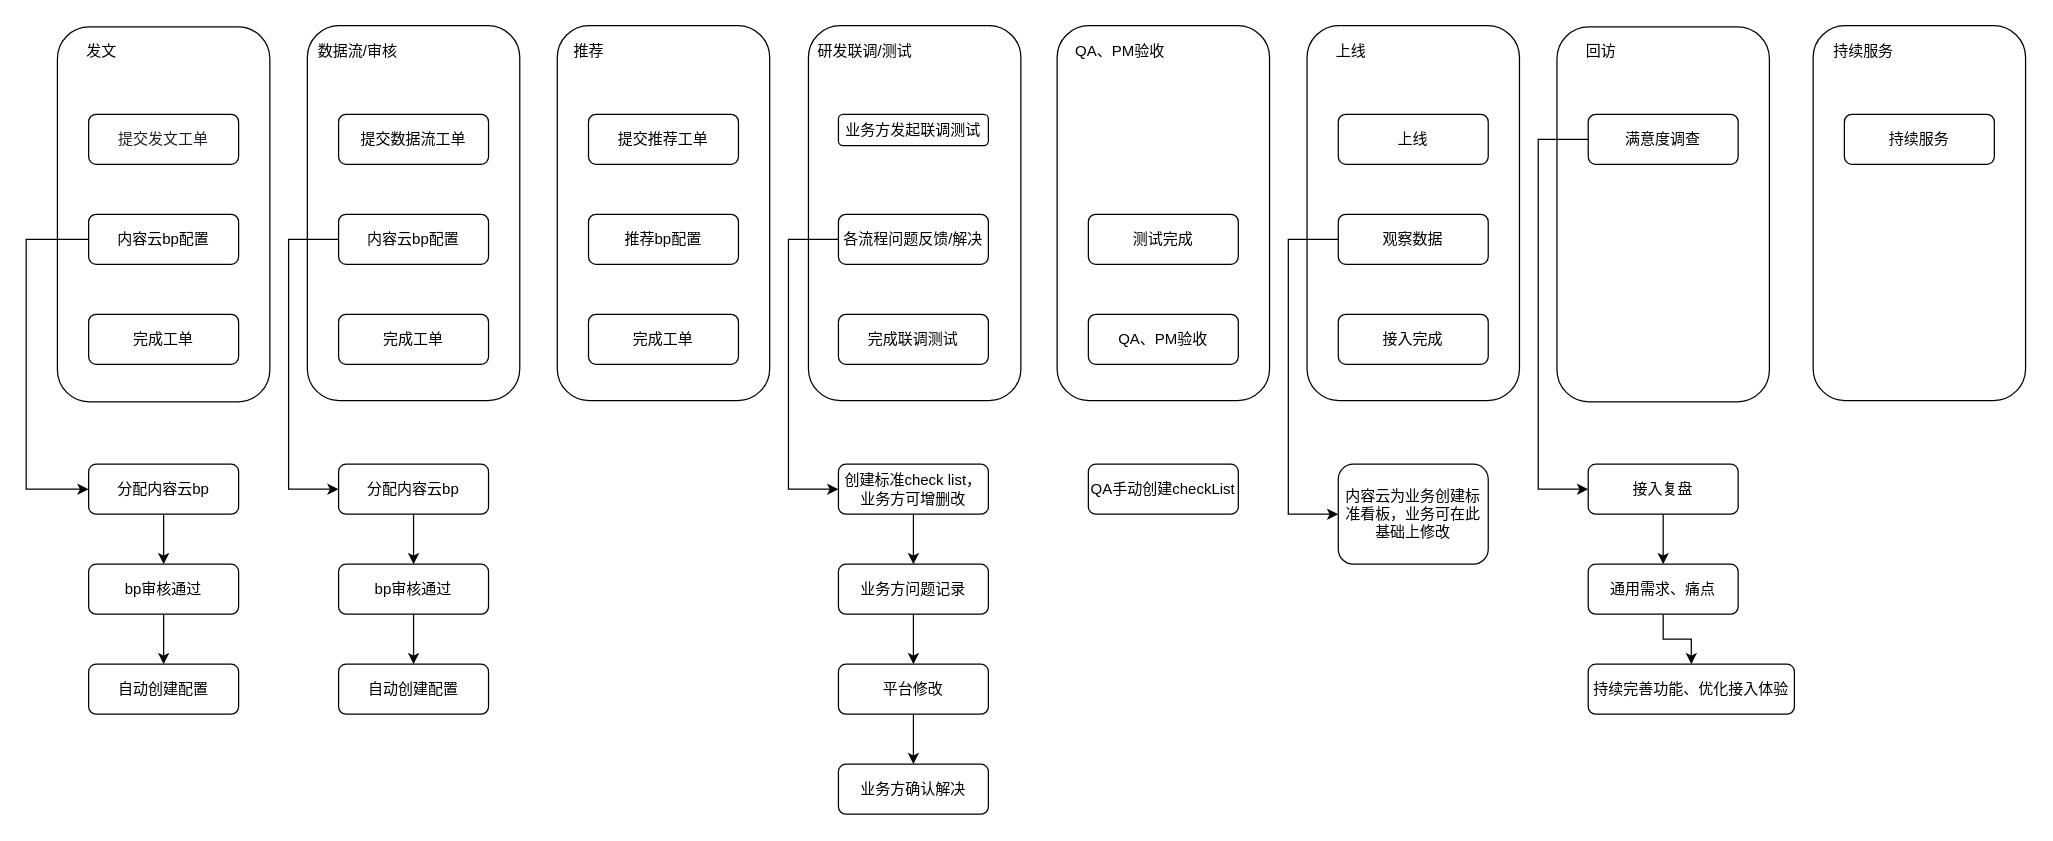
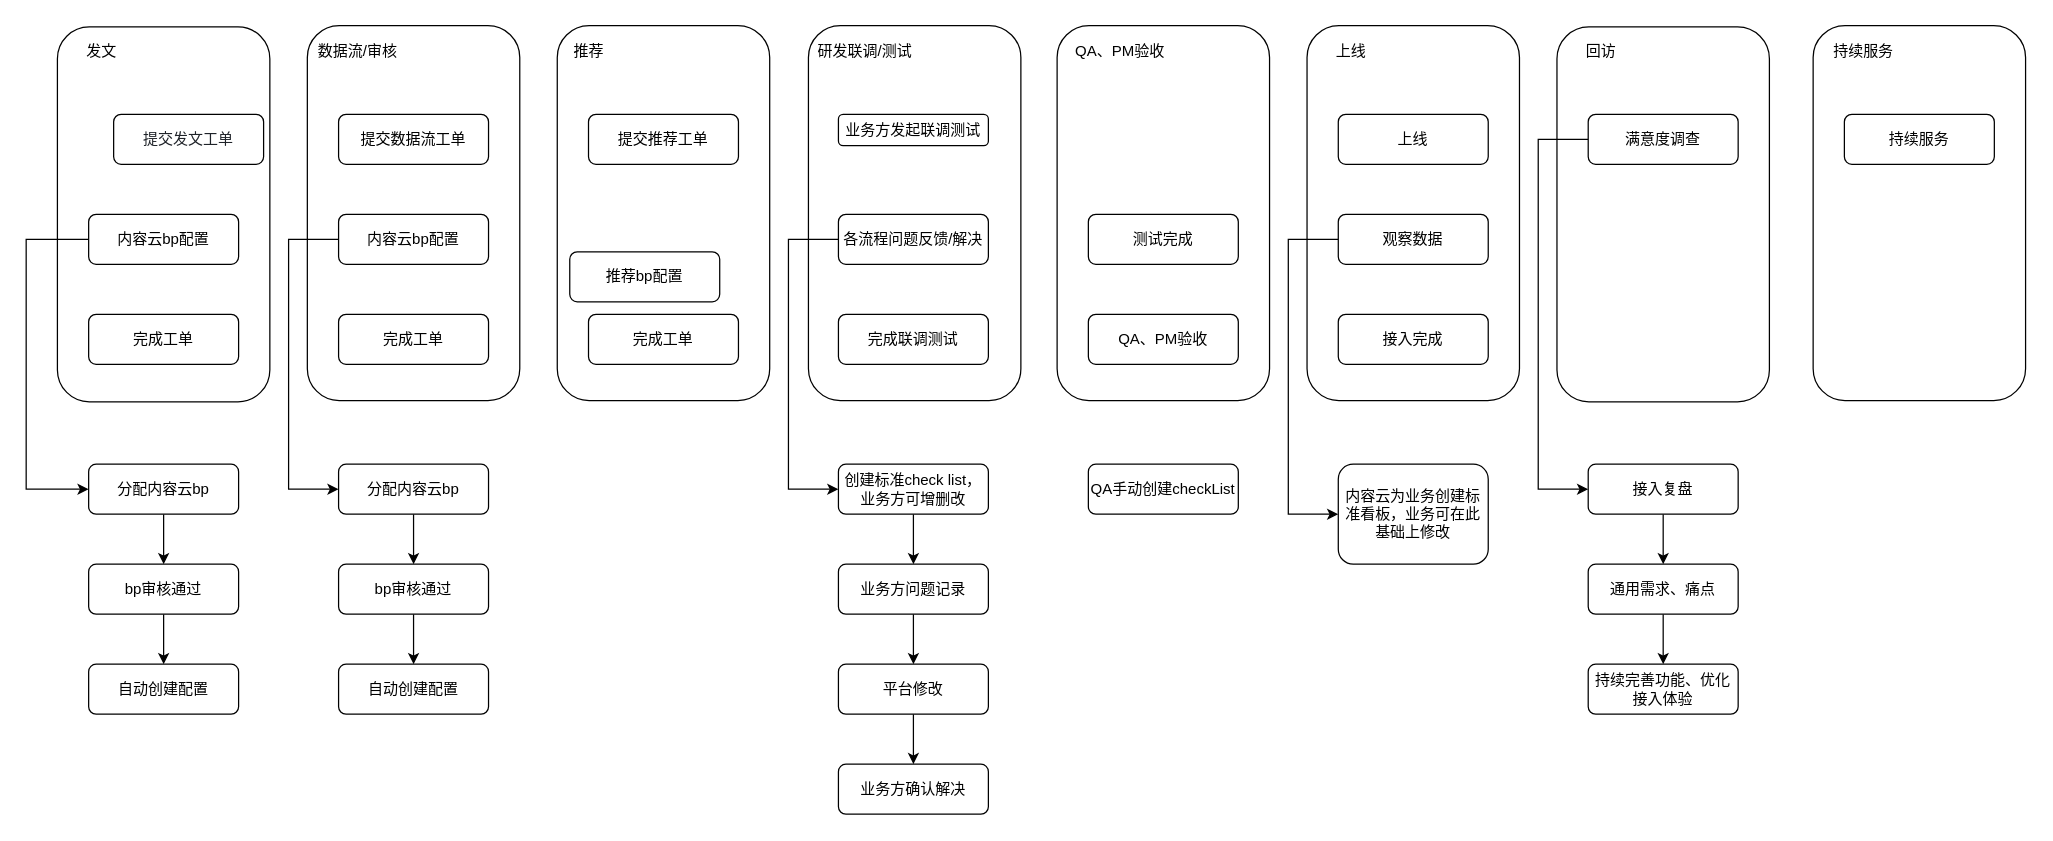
node "提交发文工单": moved (163, 139) -> (188, 139)
node "推荐bp配置": moved (663, 239) -> (644, 277)
node "持续完善功能、优化接入体验": size 206x50 -> 150x50
